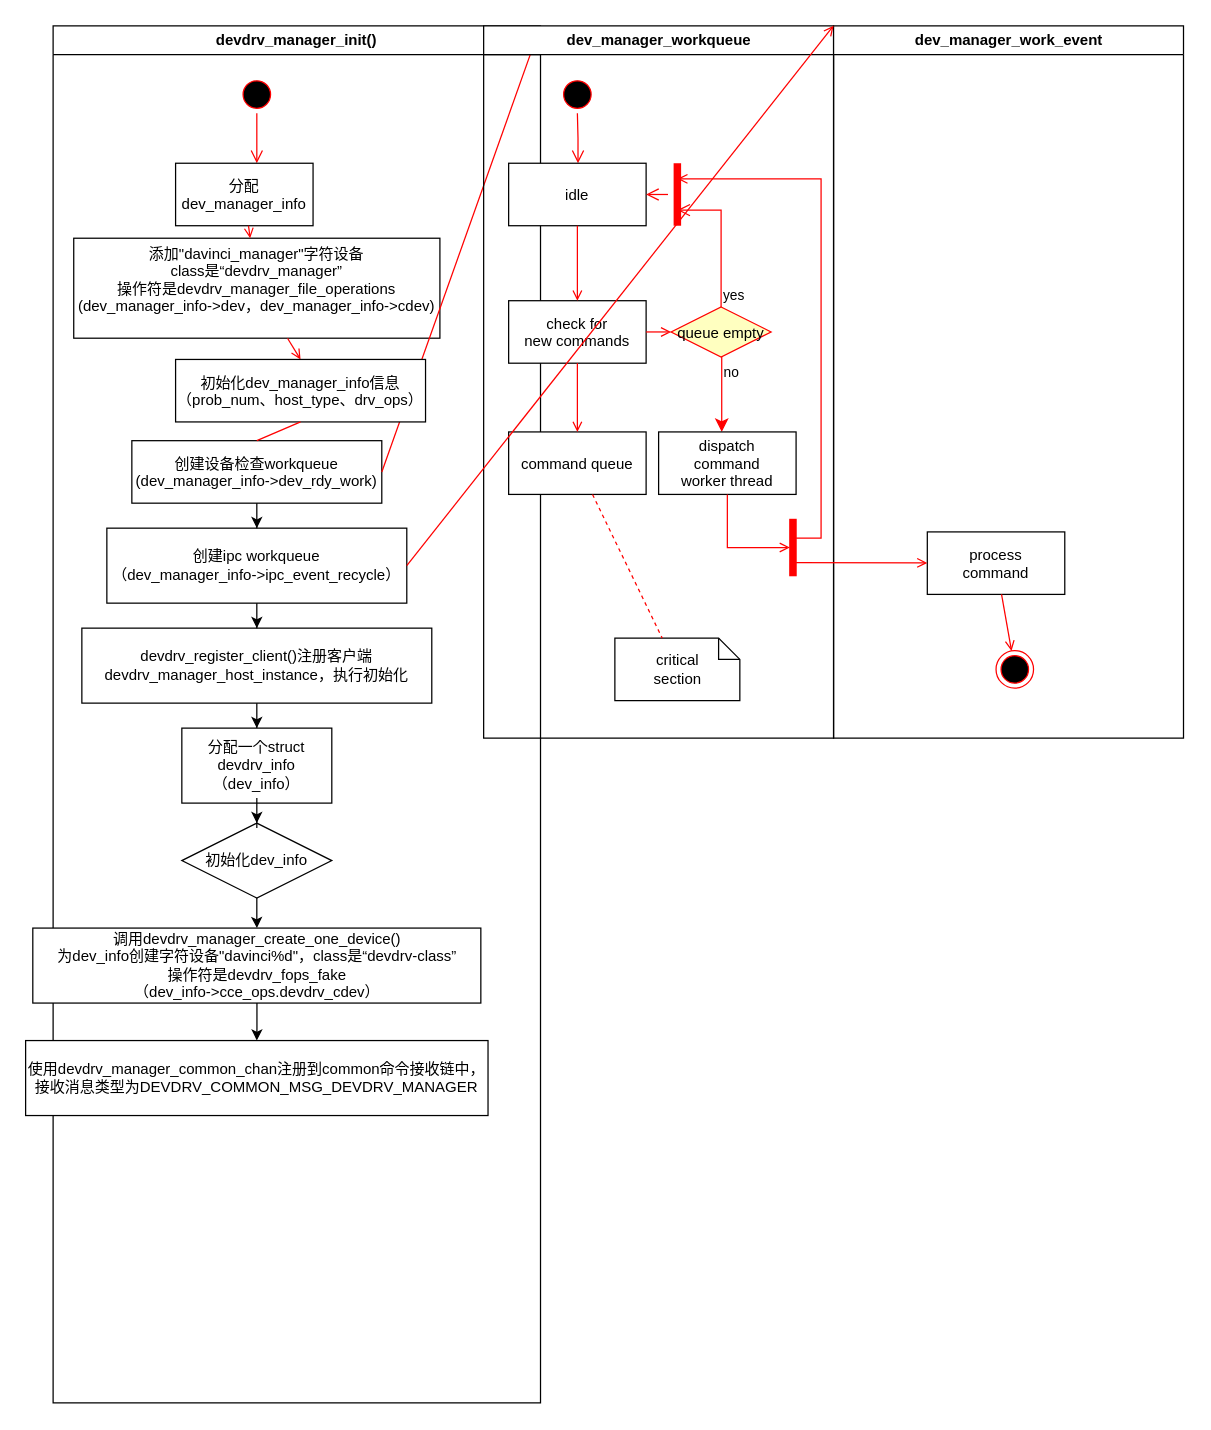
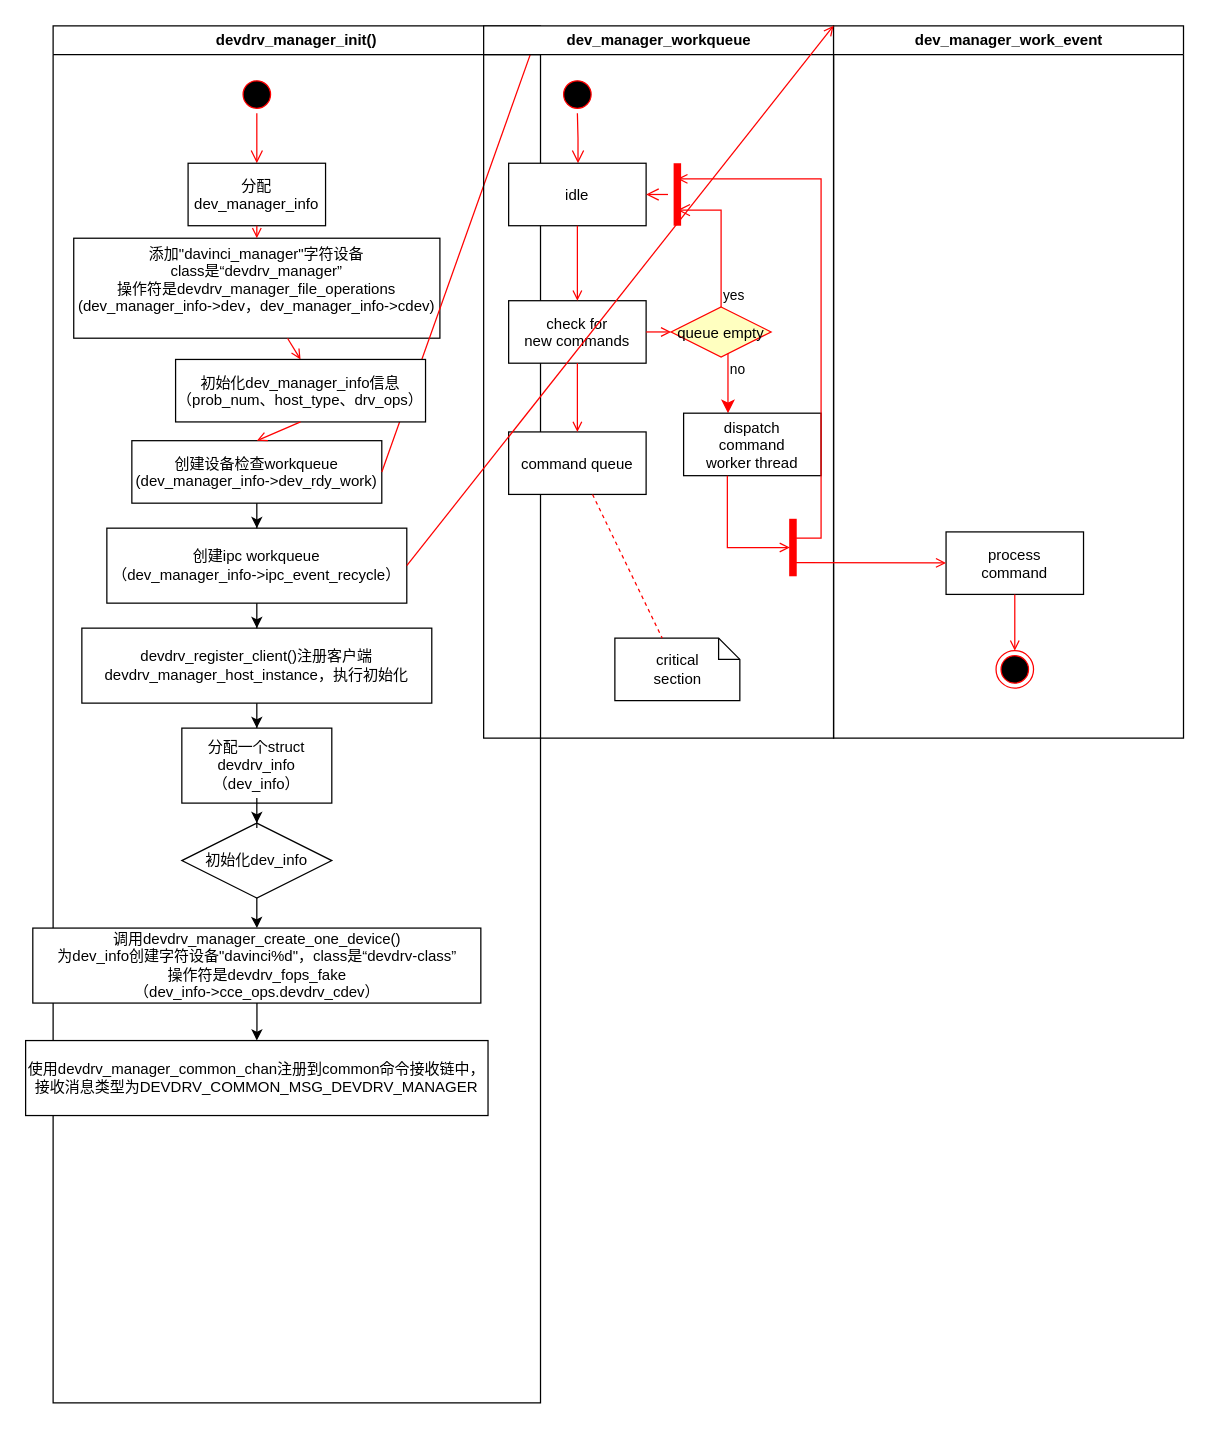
node "分配 dev_manager_info": moved (244, 194) -> (257, 194)
edge "初始化dev_manager_info信息 （prob_num、host_type、drv_ops）" -- "创建设备检查workqueue (dev_manager_info->dev_rdy_work)": arrowhead none -> open
node "dispatch command worker thread": moved (728, 463) -> (753, 444)
node "process command": moved (996, 563) -> (1015, 563)
